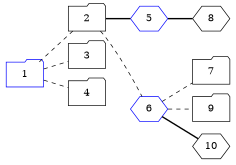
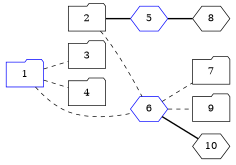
edge "2" -- "1": now "6" -- "1"
